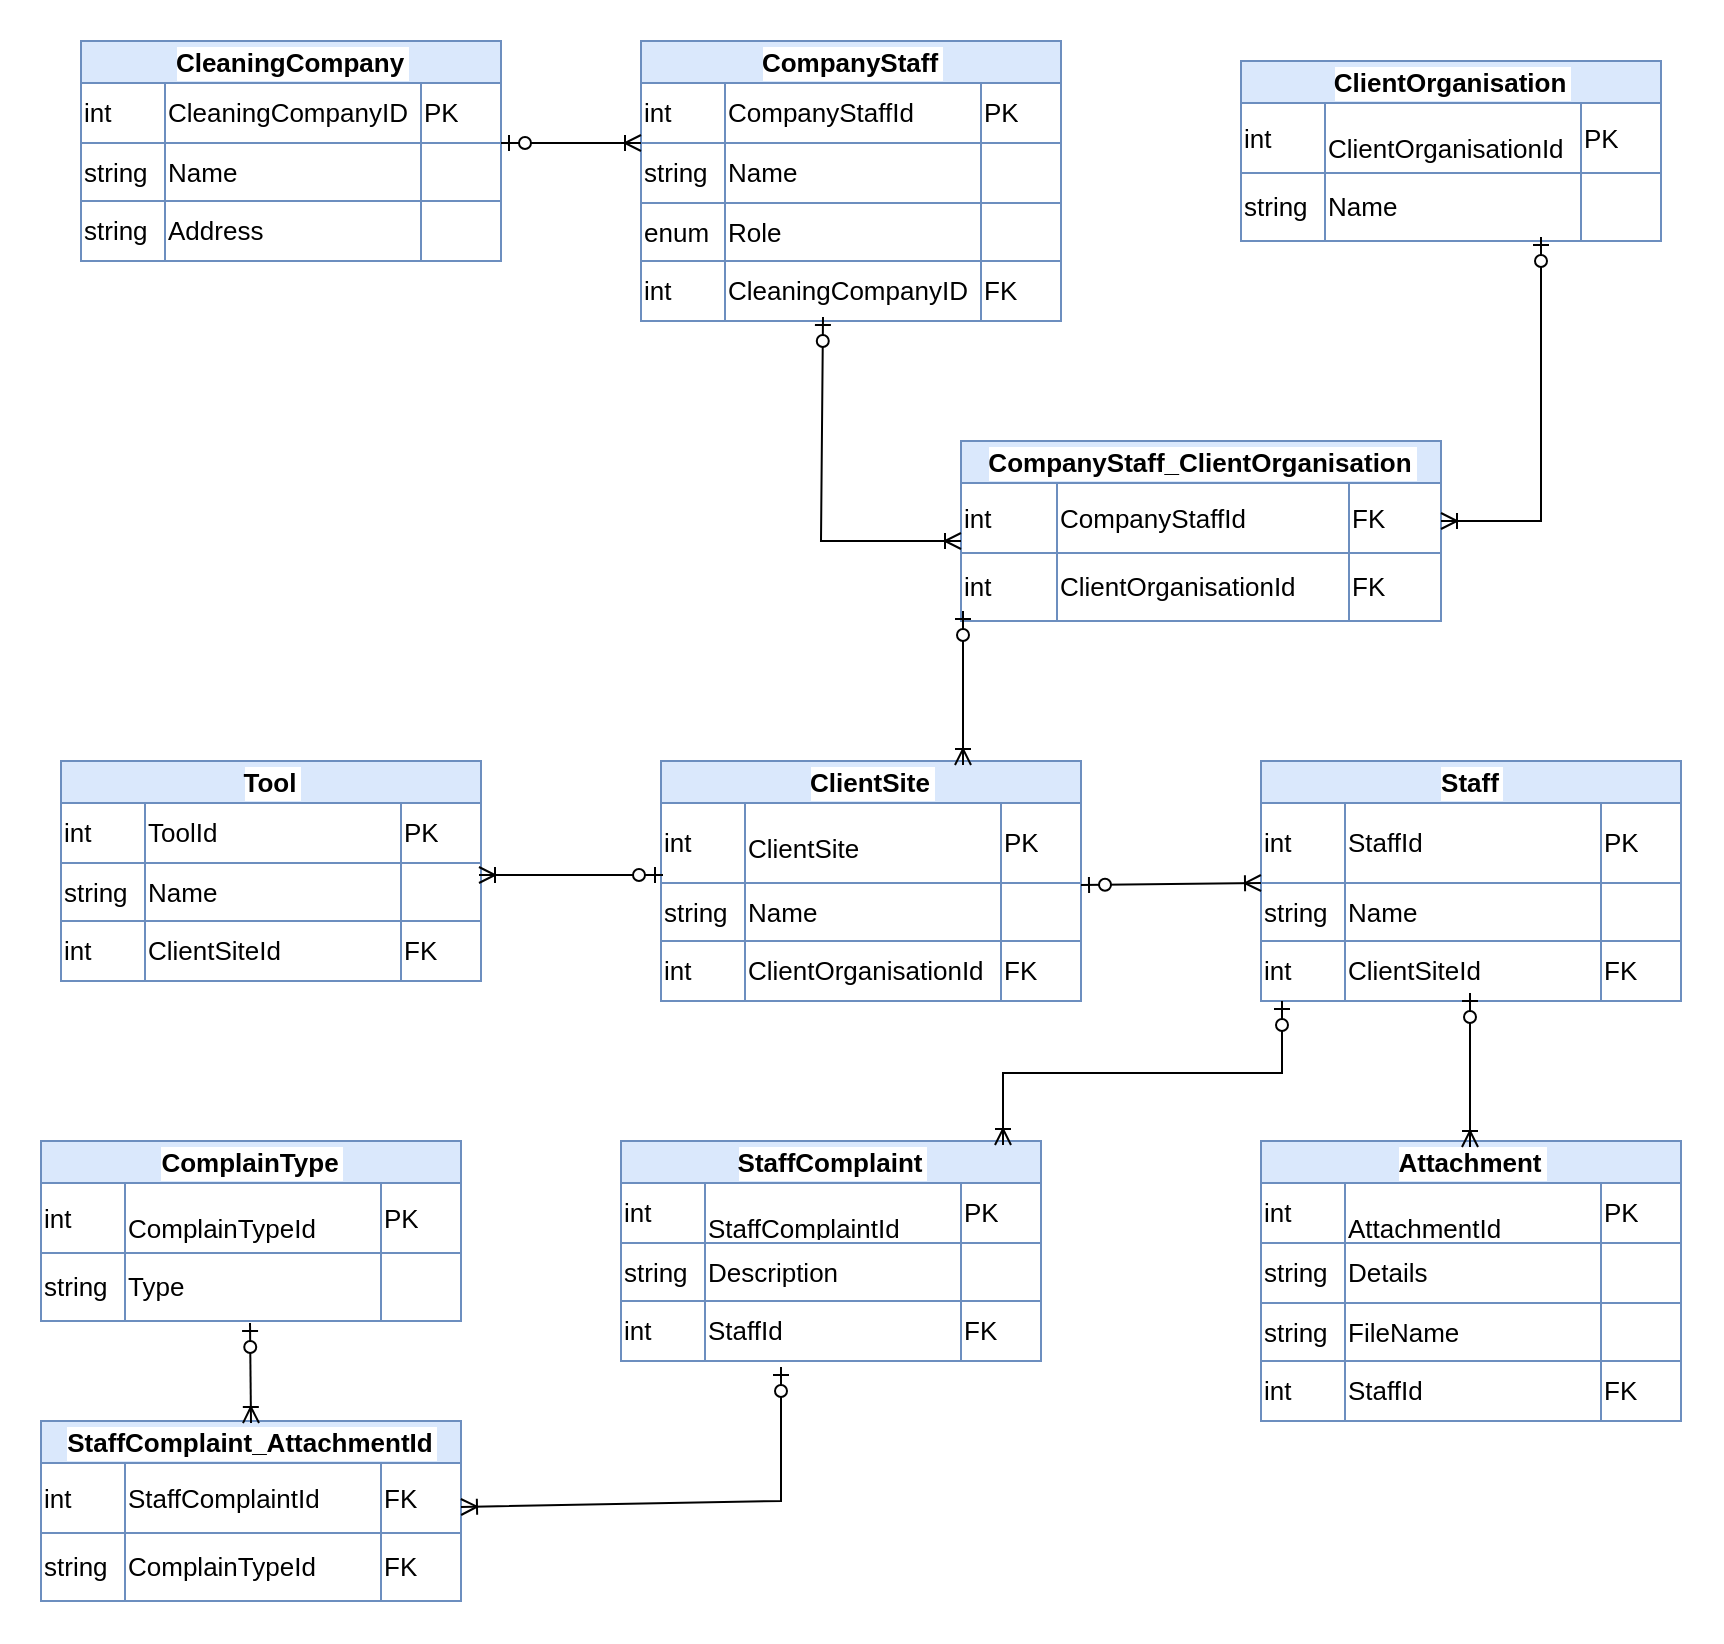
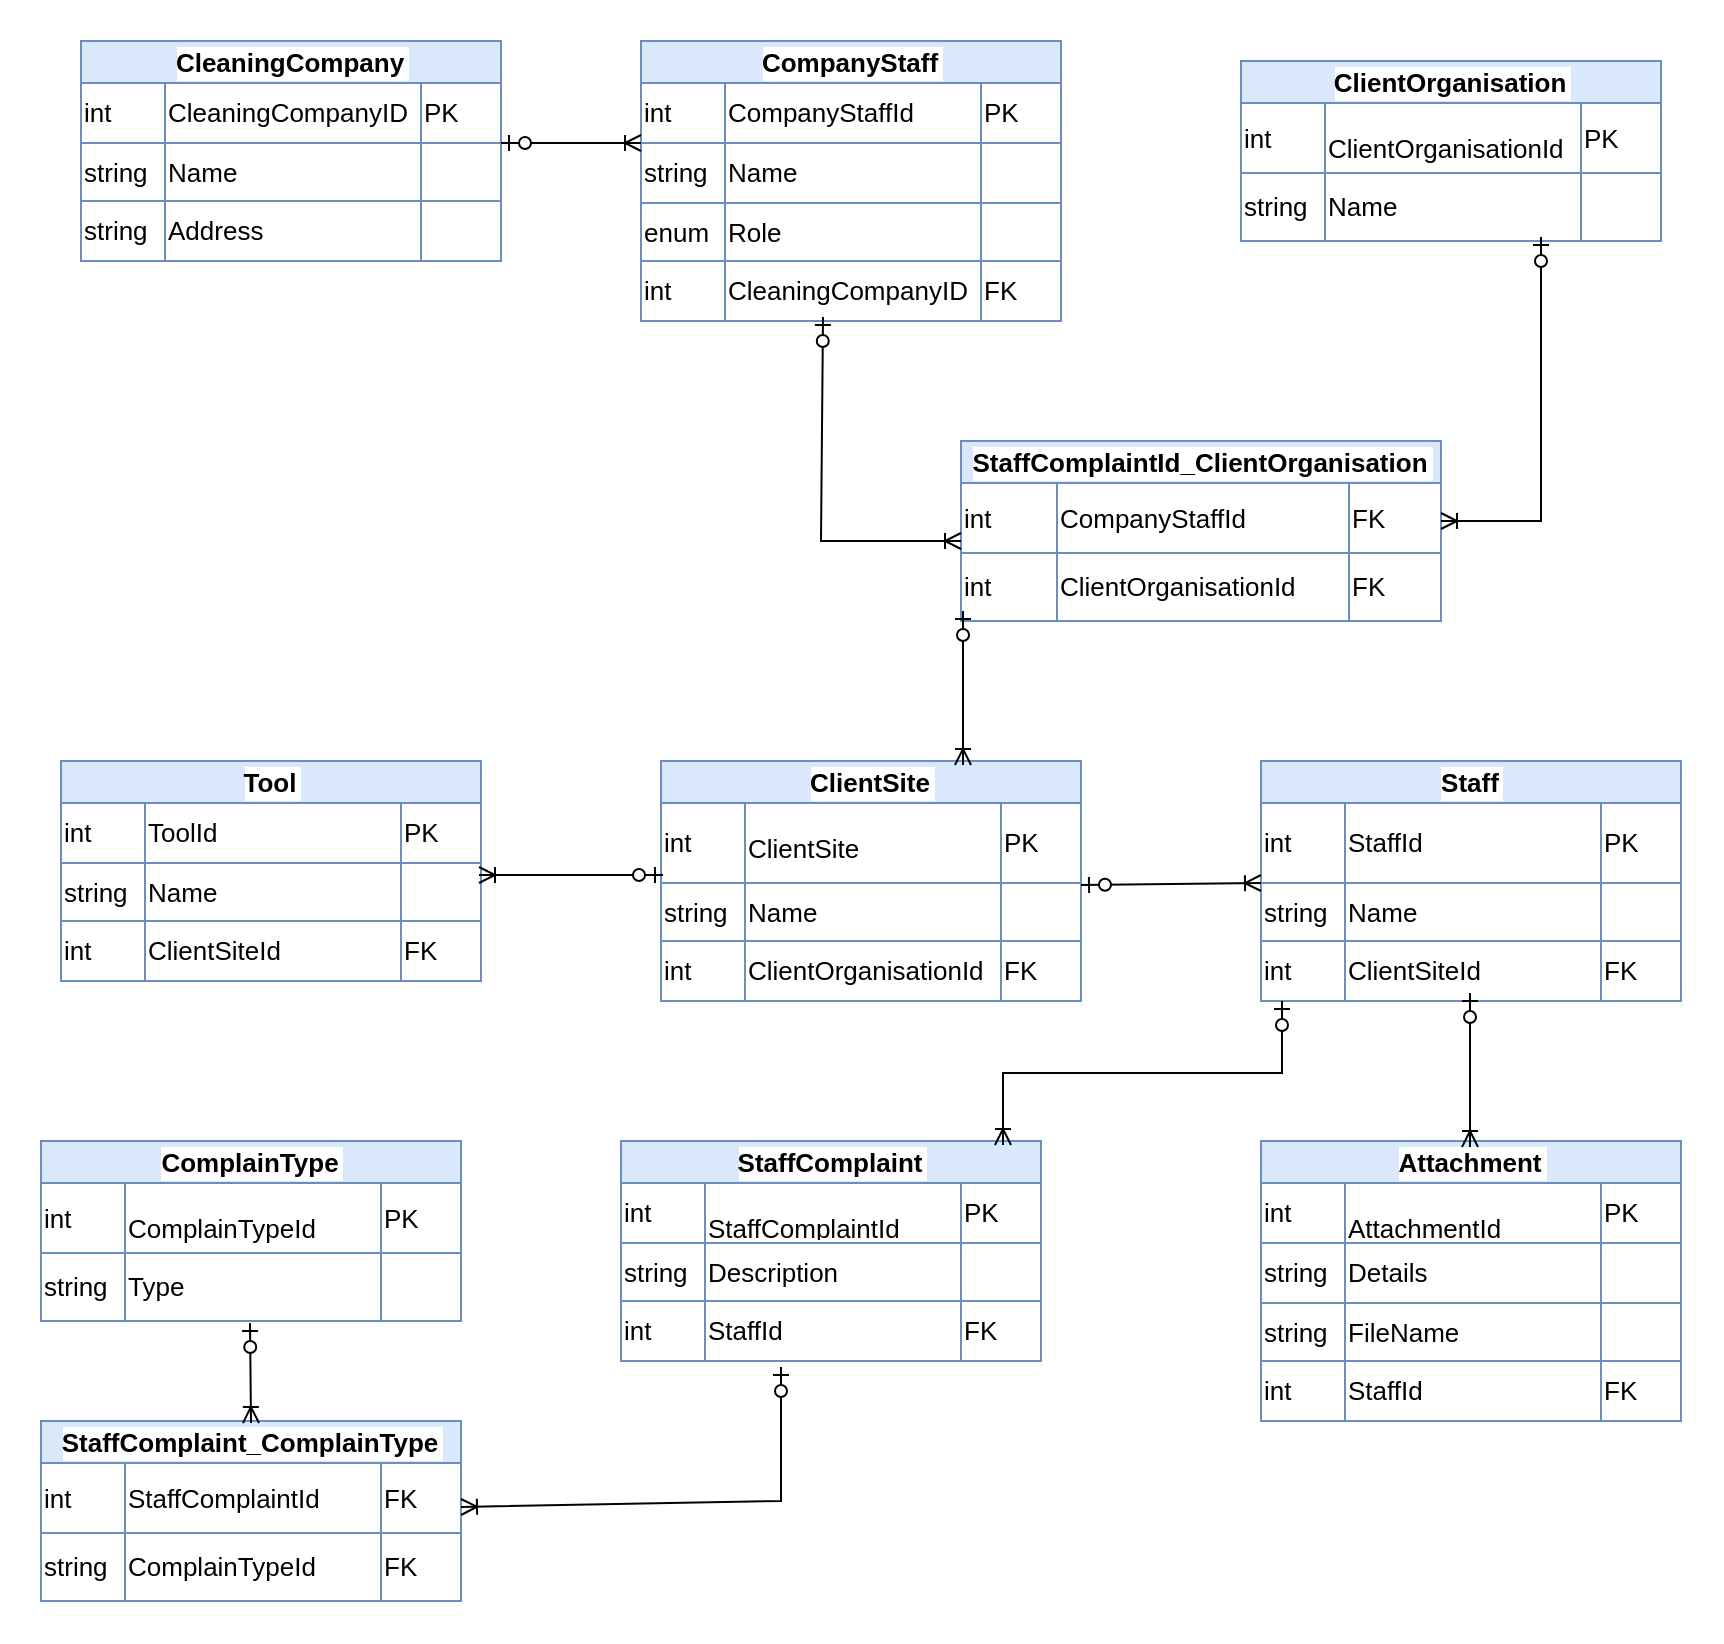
node "CompanyStaff_ClientOrganisation": label "CompanyStaff_ClientOrganisation" -> "StaffComplaintId_ClientOrganisation"
node "StaffComplaint_AttachmentId": label "StaffComplaint_AttachmentId" -> "StaffComplaint_ComplainType"
